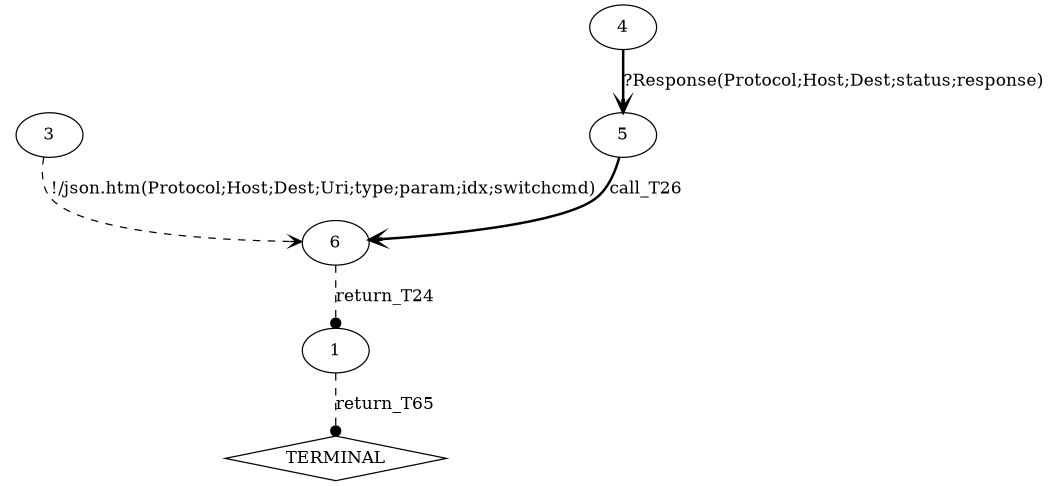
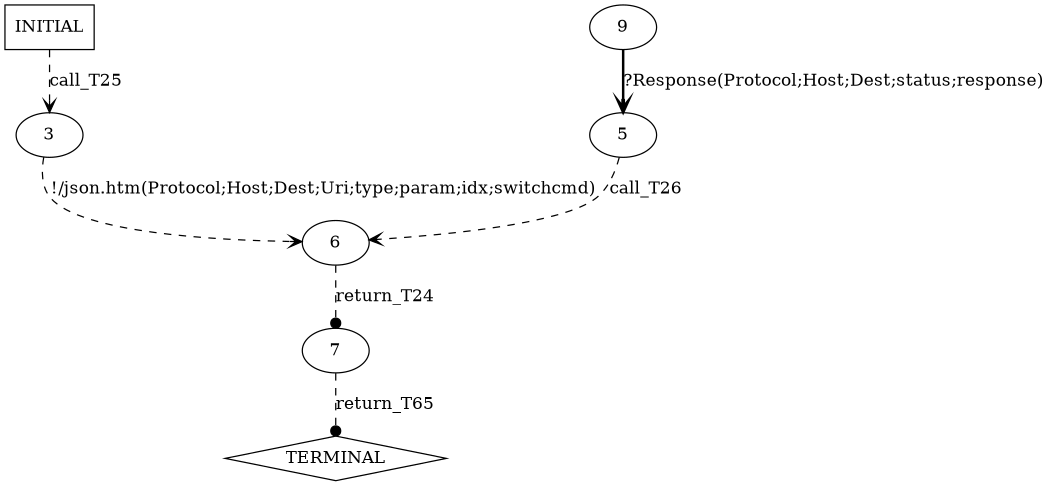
node "INITIAL": added
node "4": label "4" -> "9"
edge "5" -> "6": style bold -> dashed
node "1": label "1" -> "7"
